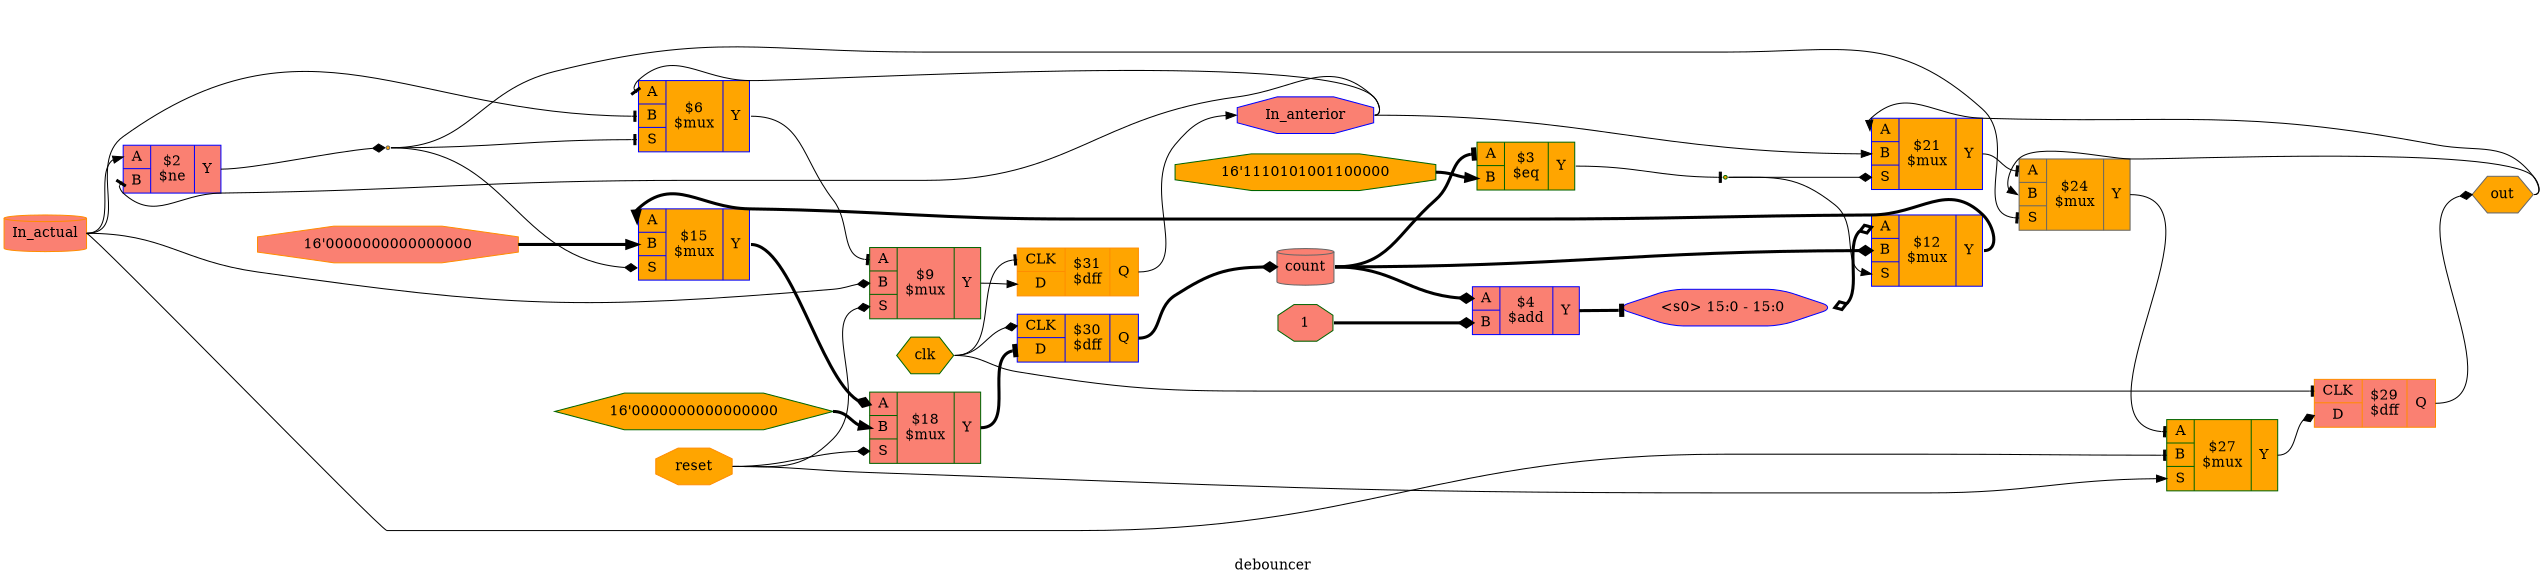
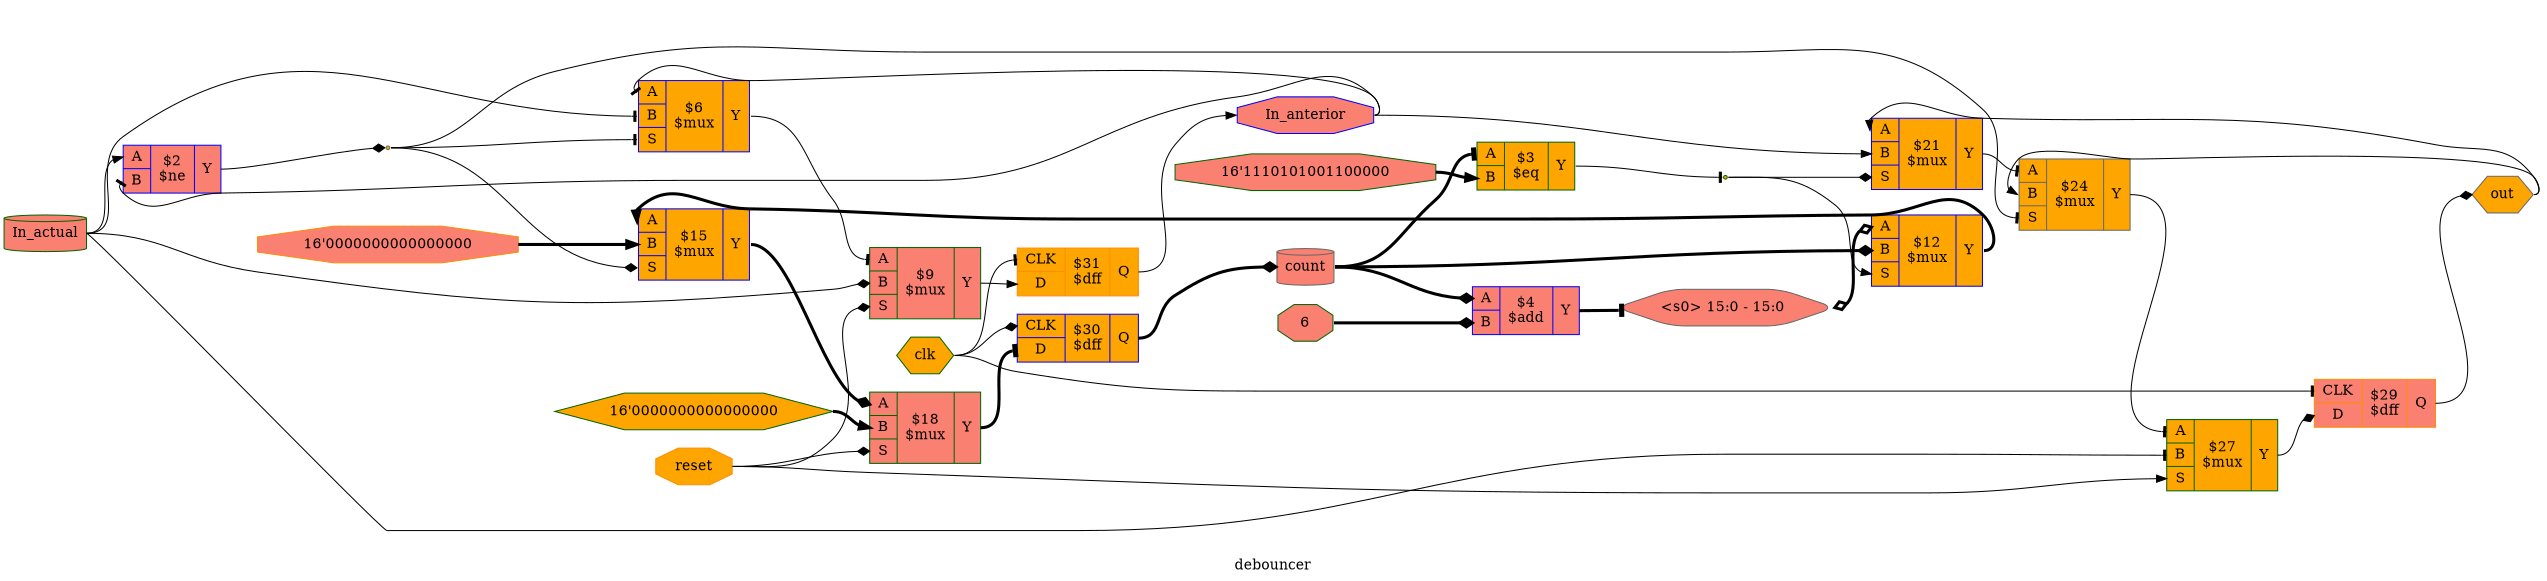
node "16'1110101001100000": fillcolor orange -> salmon
node "In_actual": color darkorange -> darkgreen
node "<s0> 15:0 - 15:0": color blue -> gray40
node "1": label "1" -> "6"
